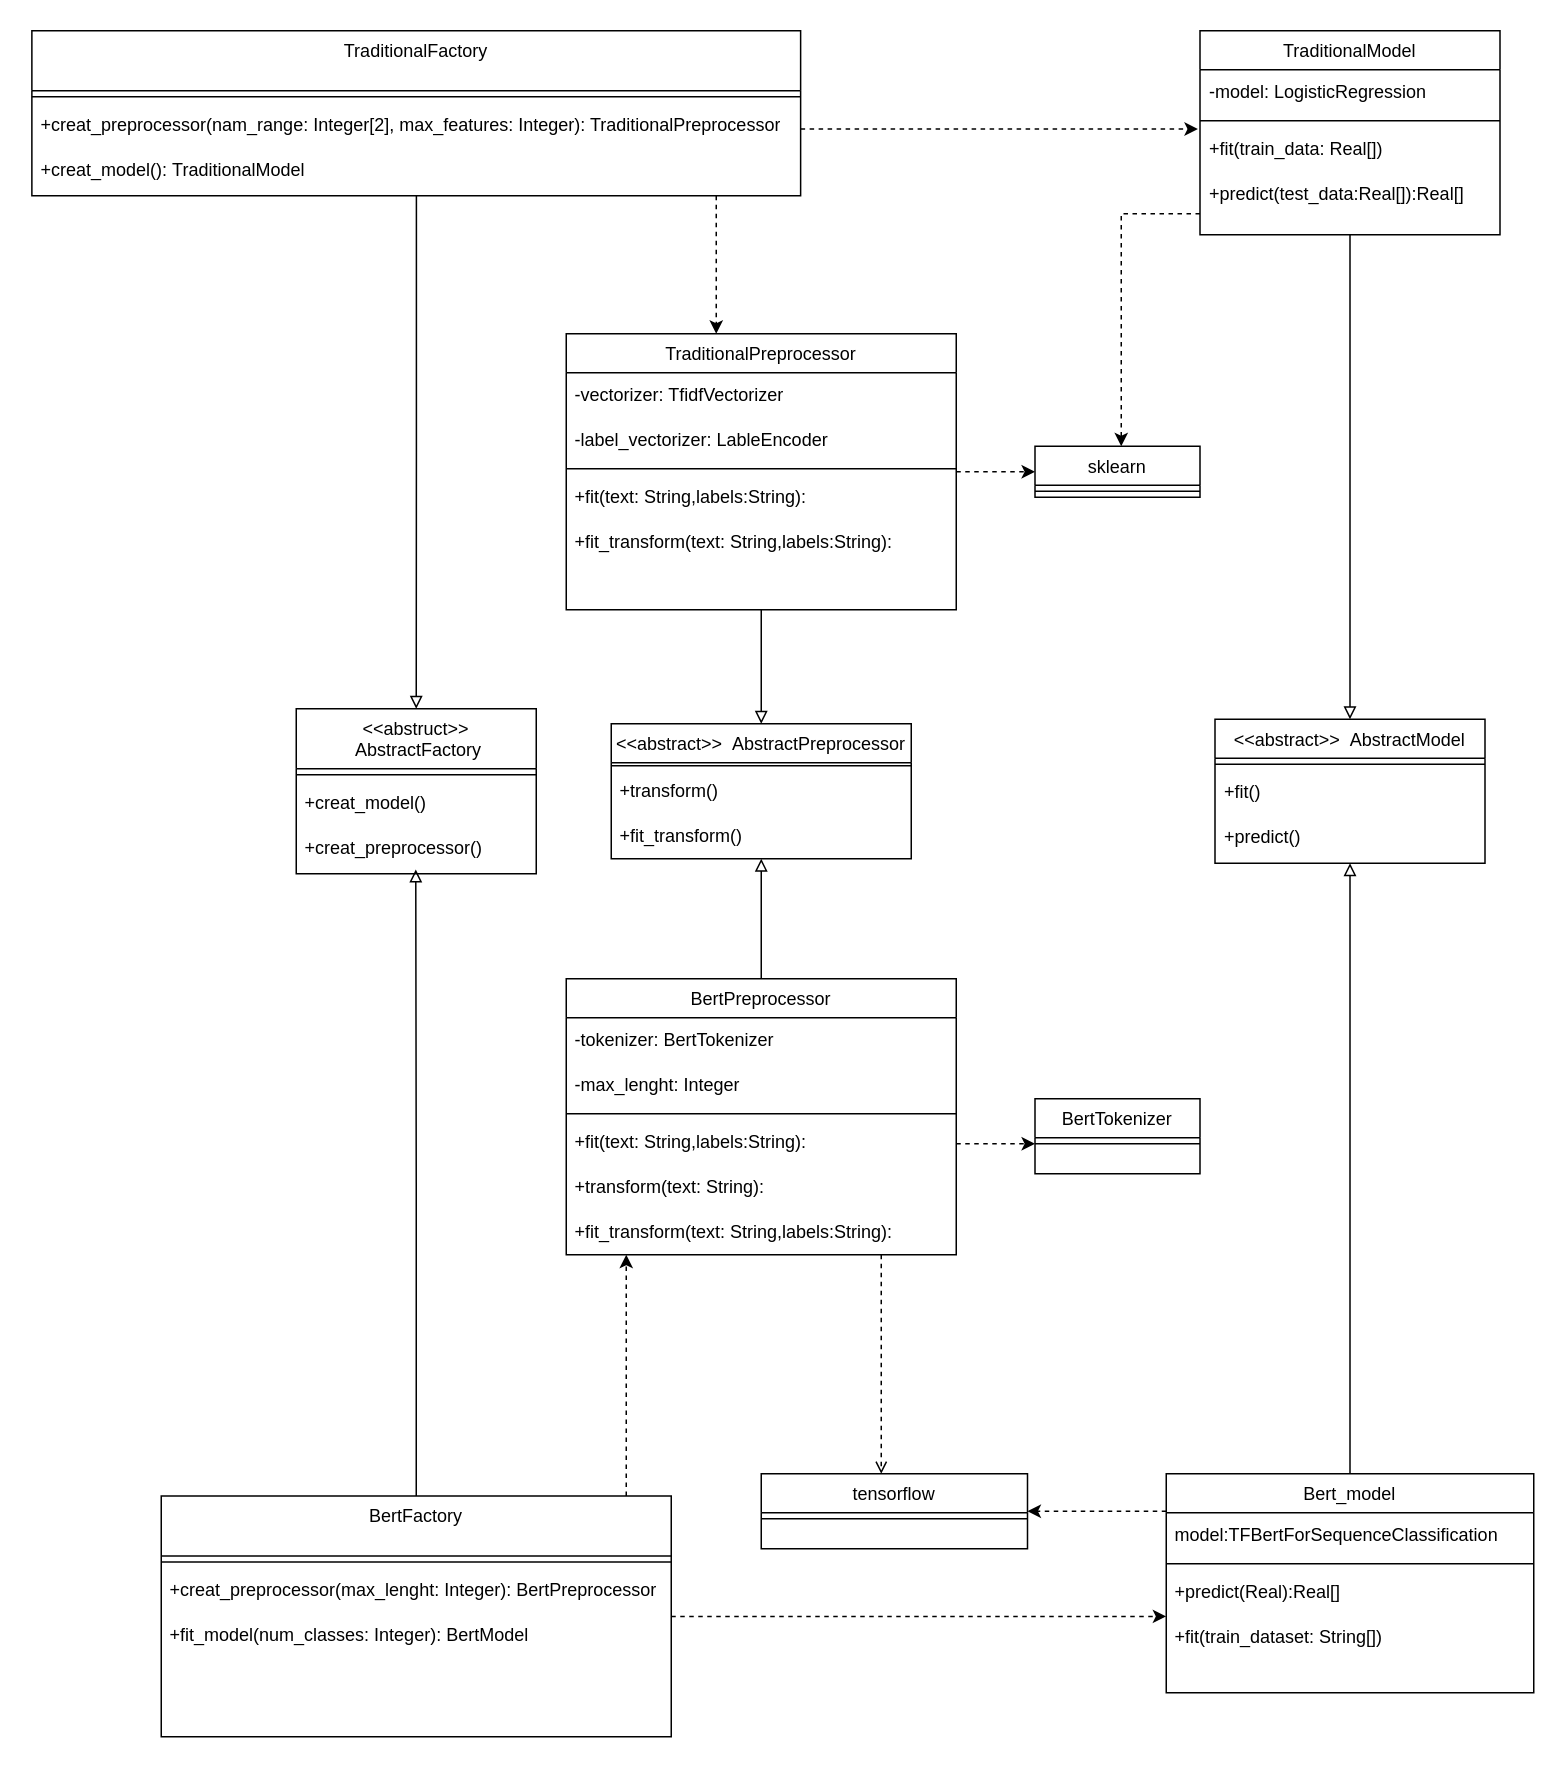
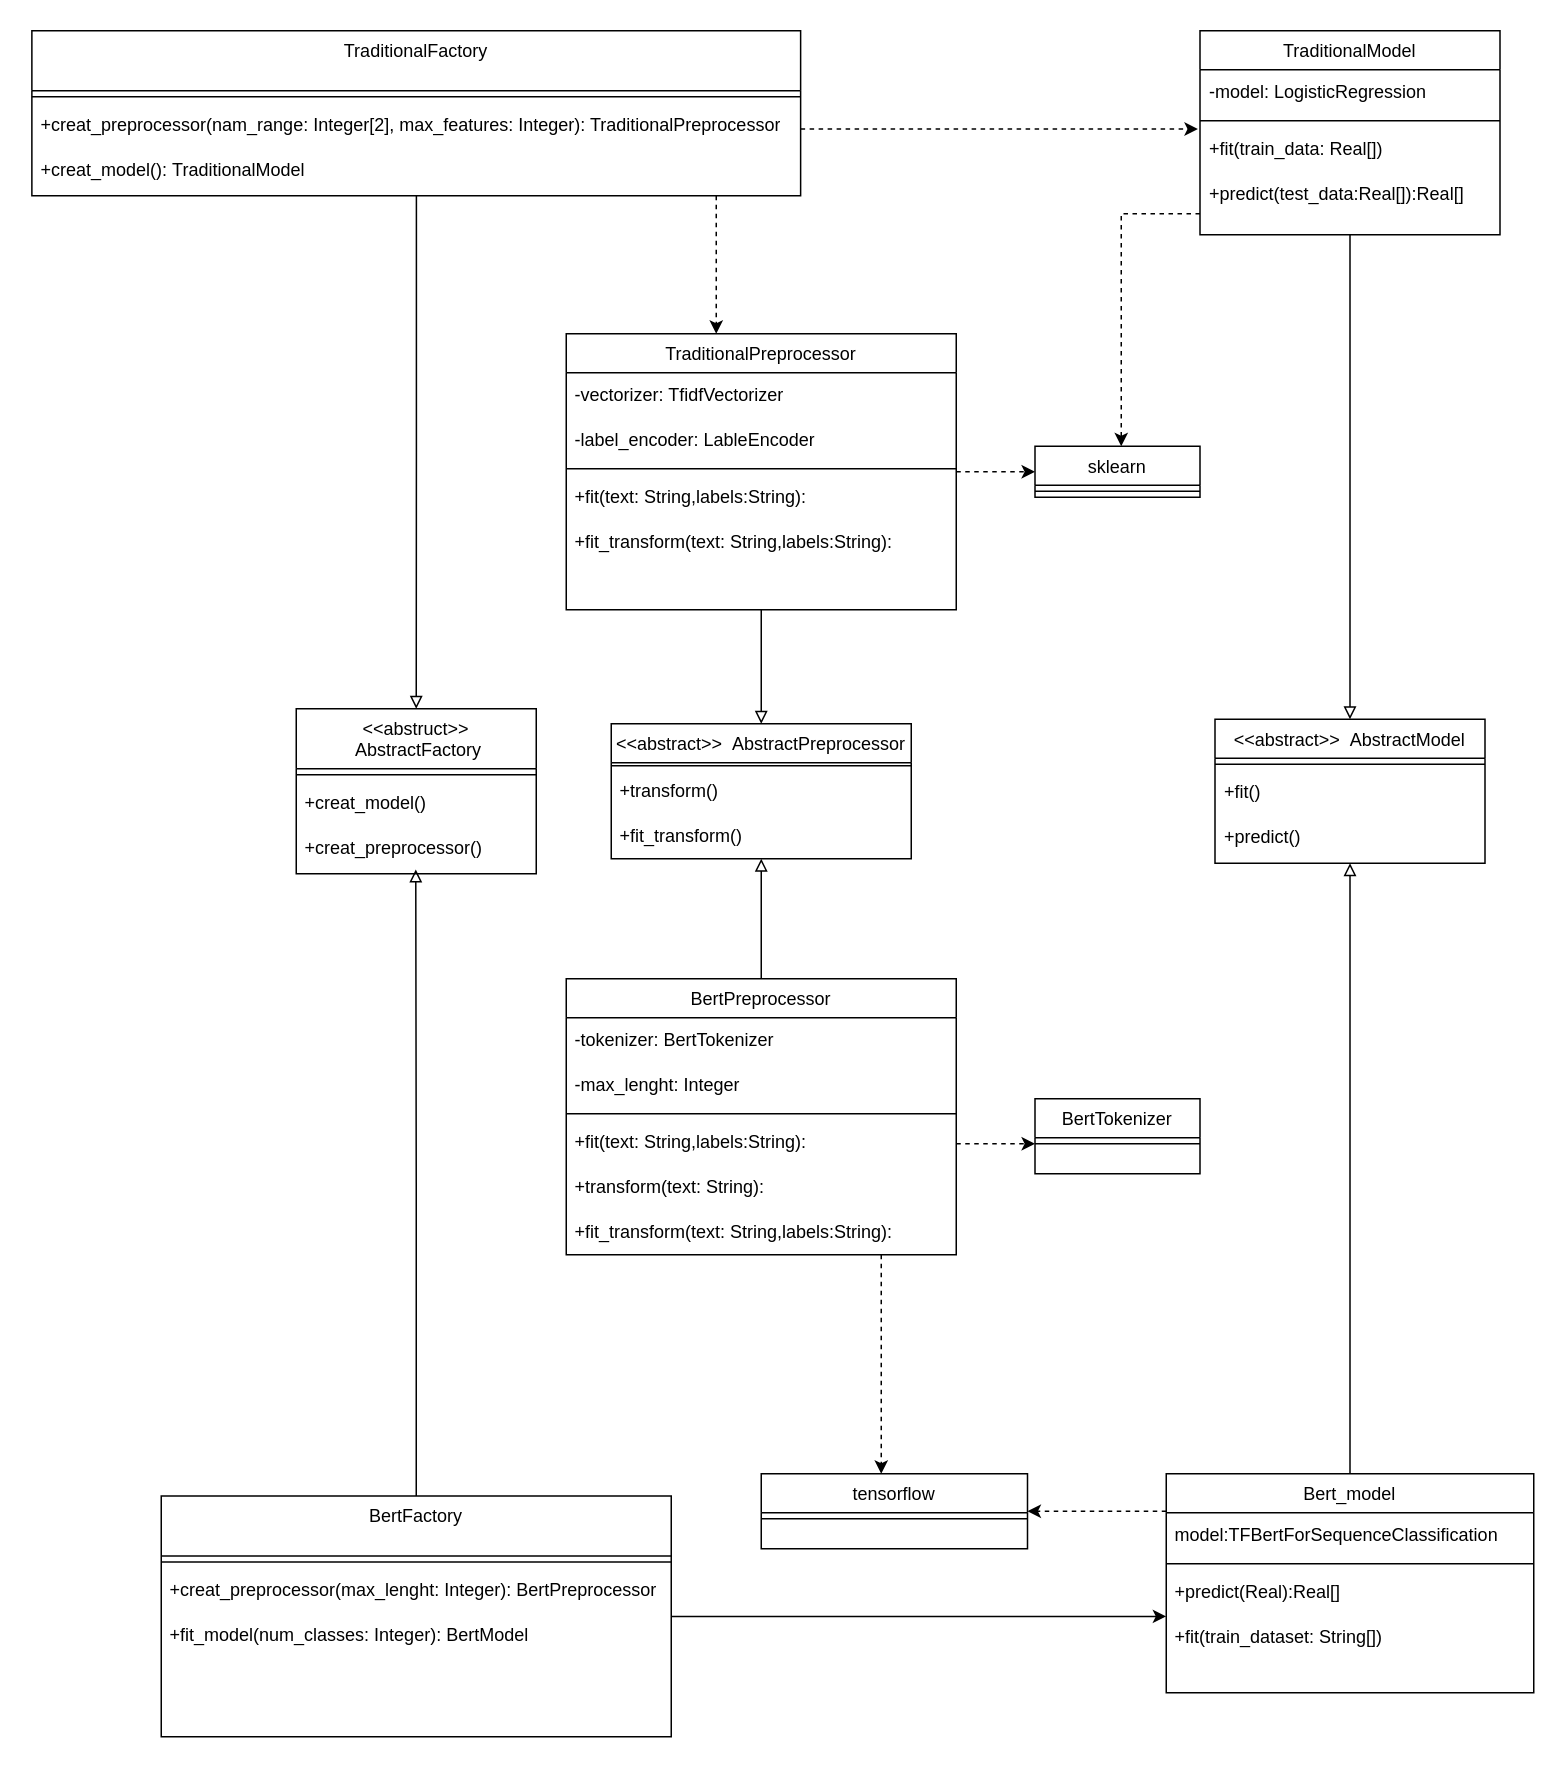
node "-label_vectorizer: LableEncoder": label "-label_vectorizer: LableEncoder" -> "-label_encoder: LableEncoder"
edge "BertFactory" -> "BertPreprocessor": removed
edge "BertPreprocessor" -> "tensorflow": arrowhead open -> classic
edge "BertFactory" -> "Bert_model": style dashed -> solid
